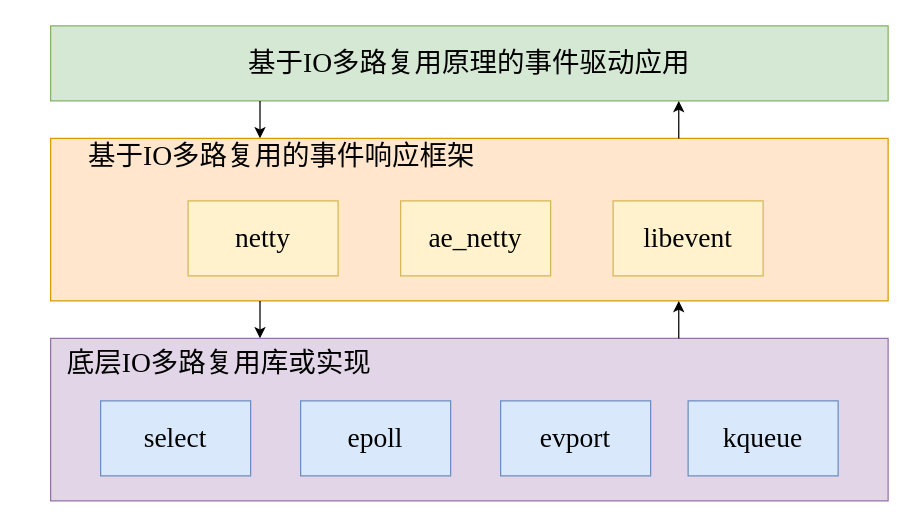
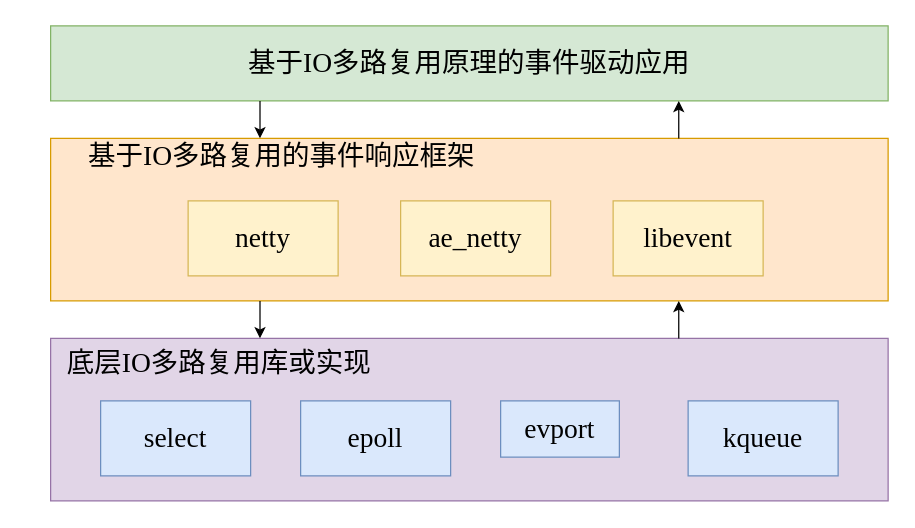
node "evport": size 150x75 -> 119x56
